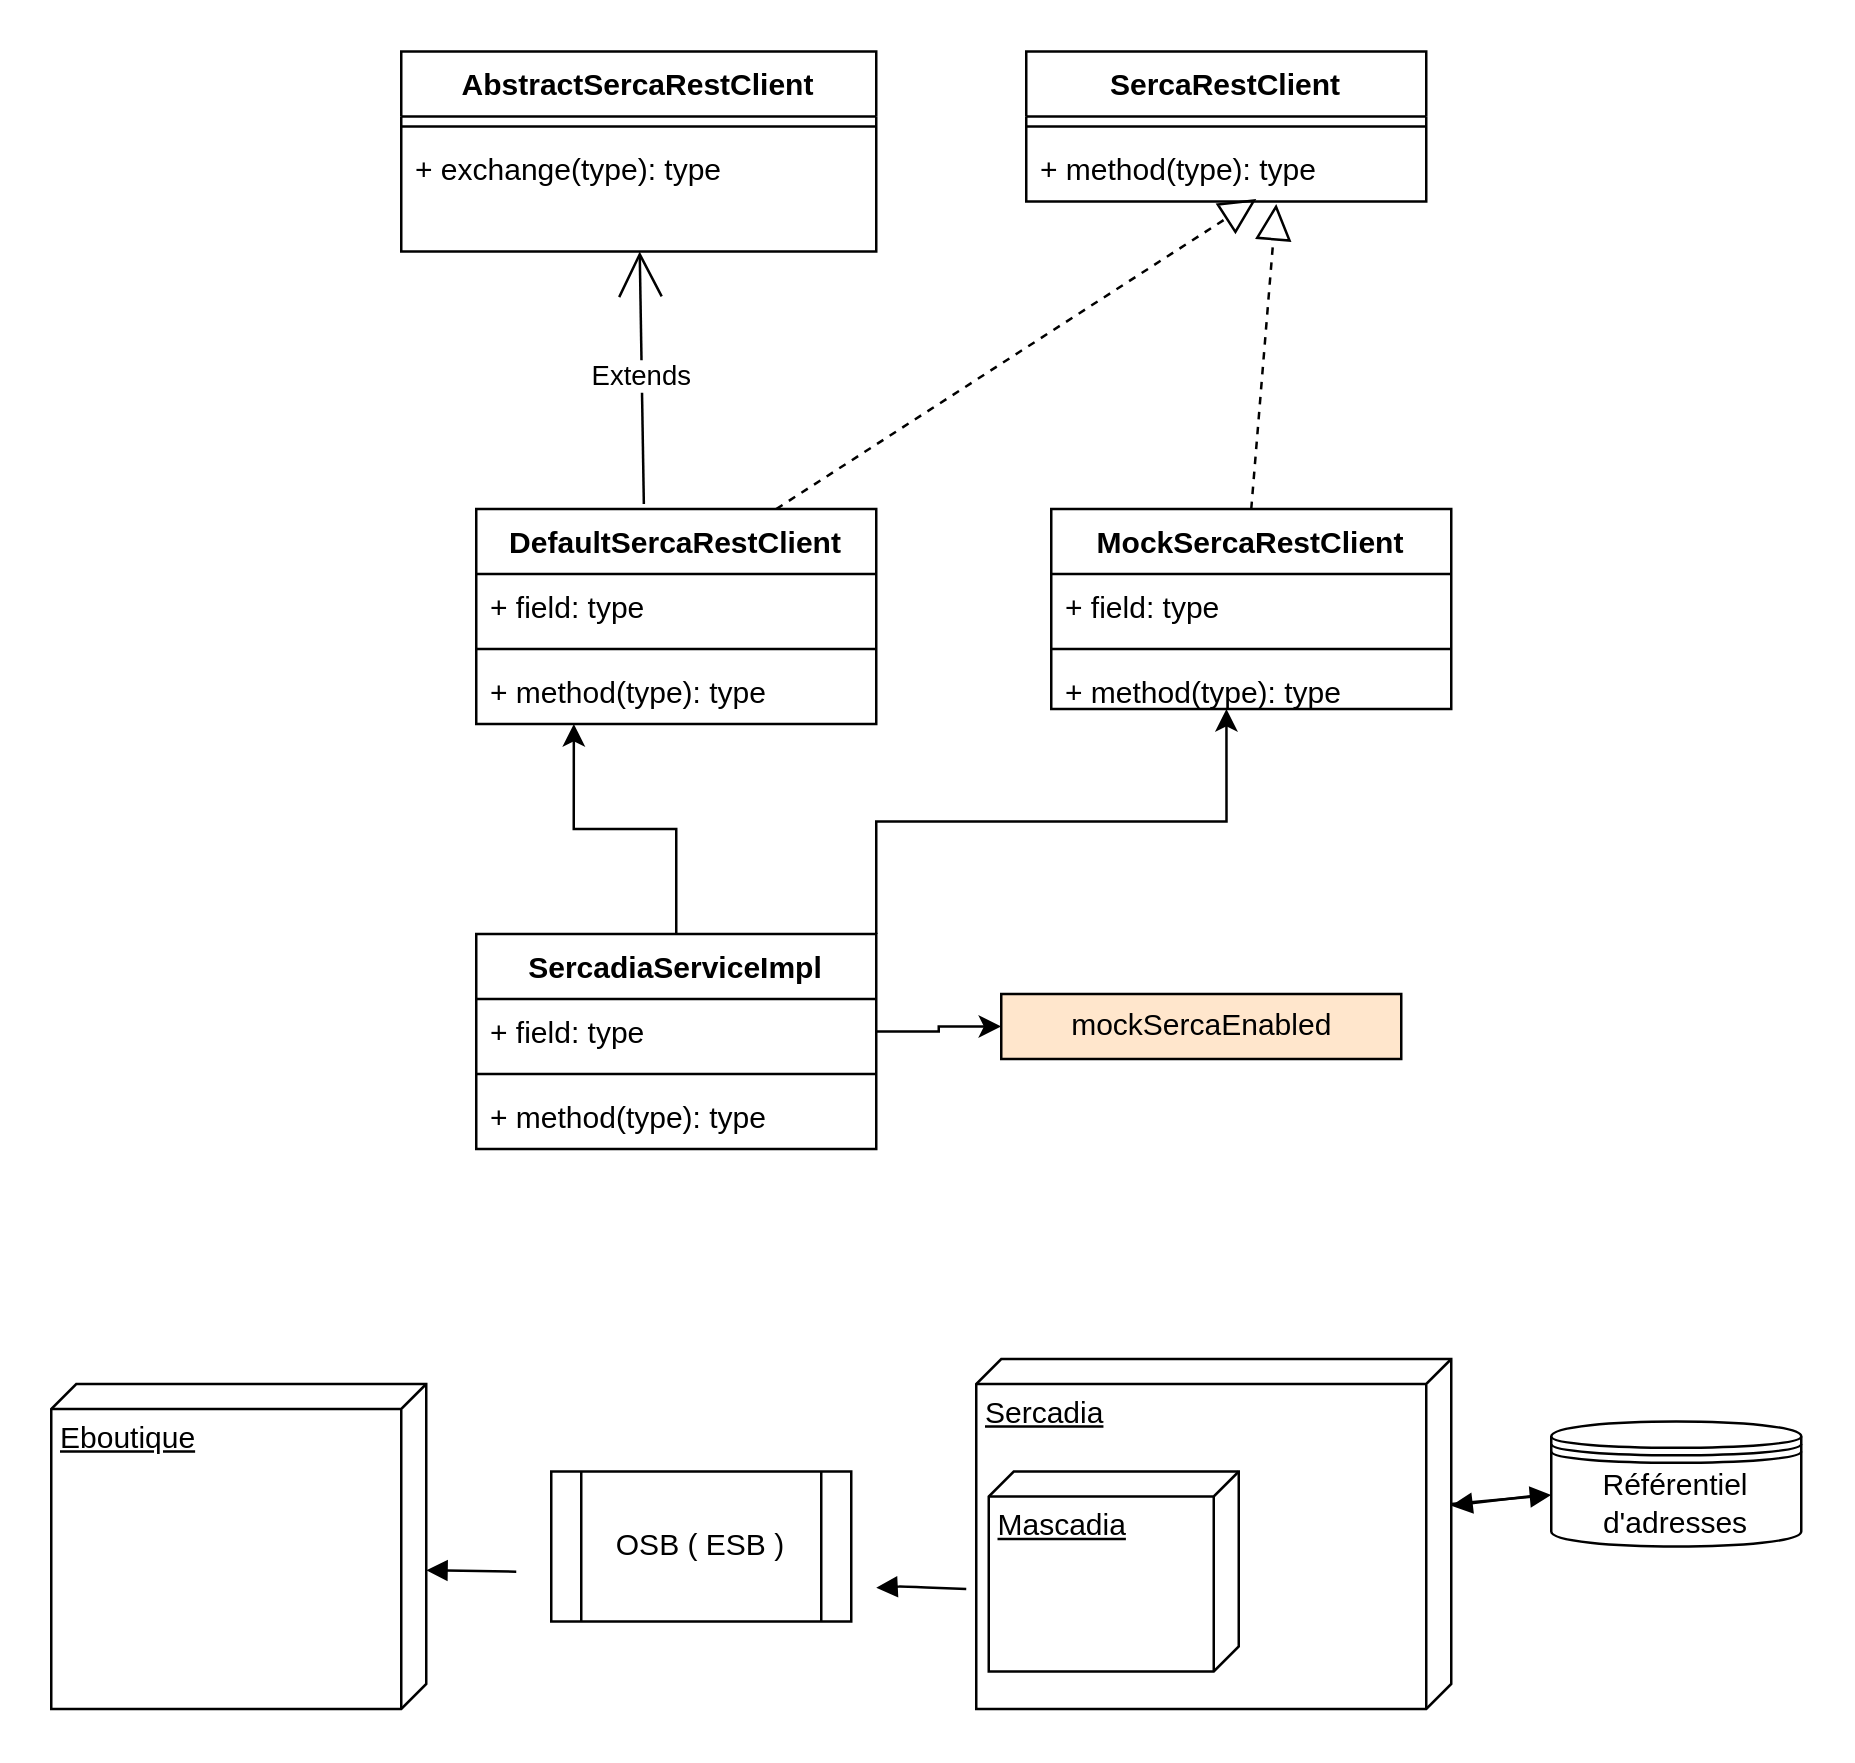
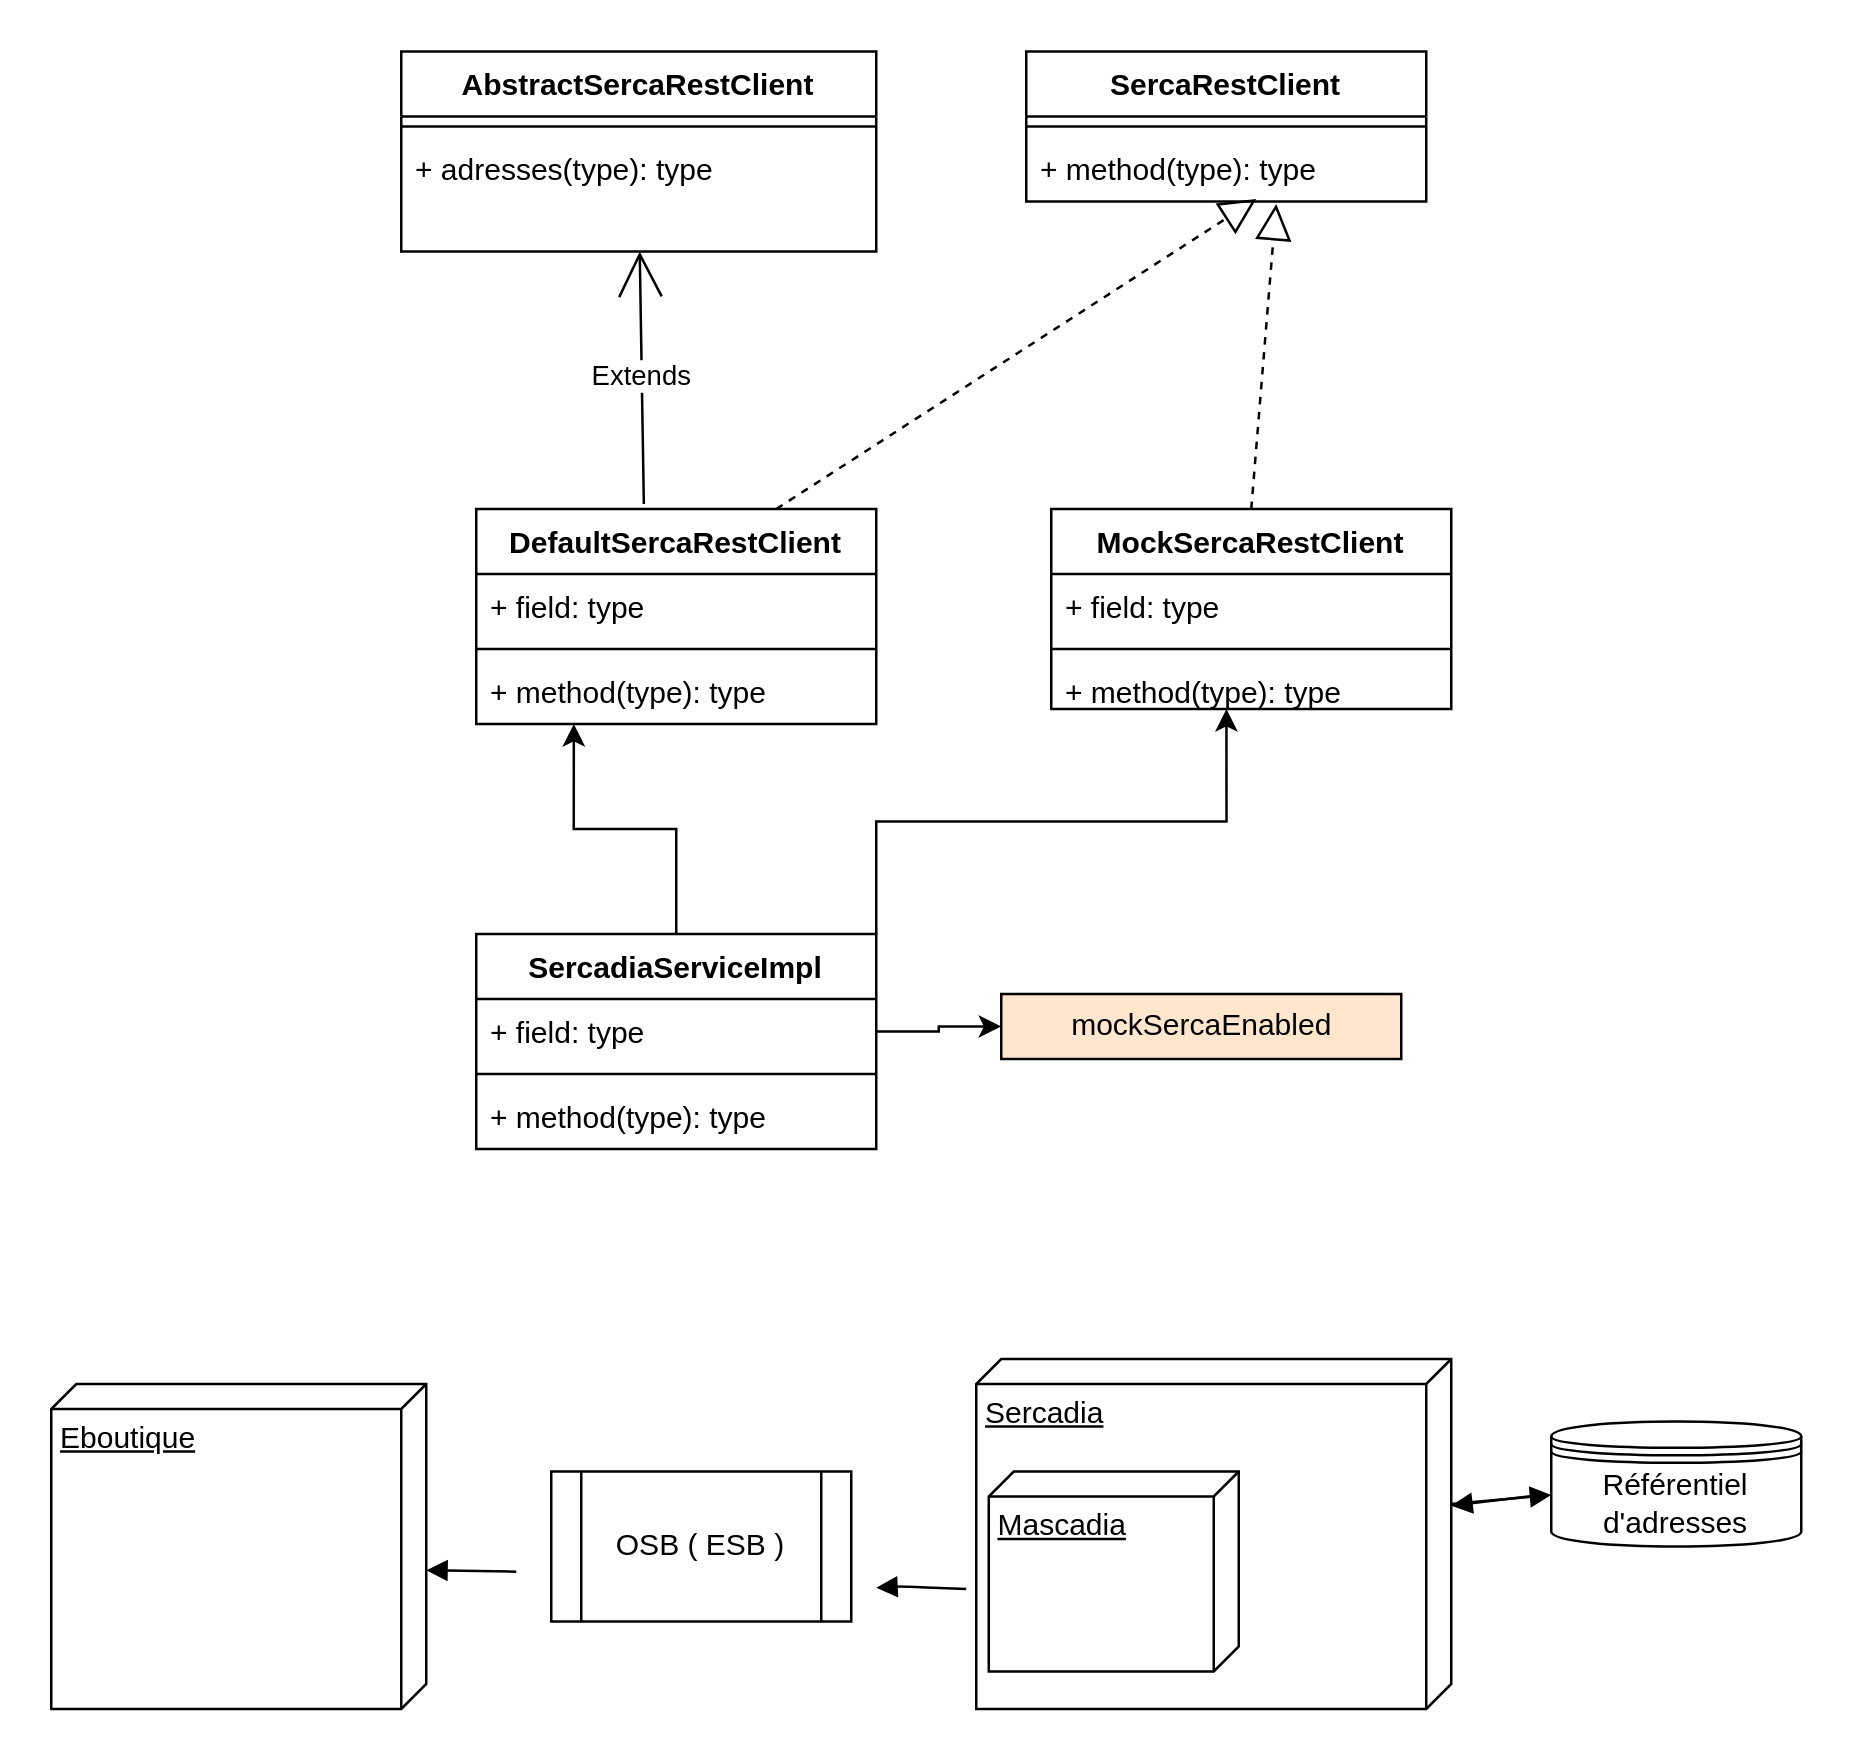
node "+ exchange(type): type": label "+ exchange(type): type" -> "+ adresses(type): type"
